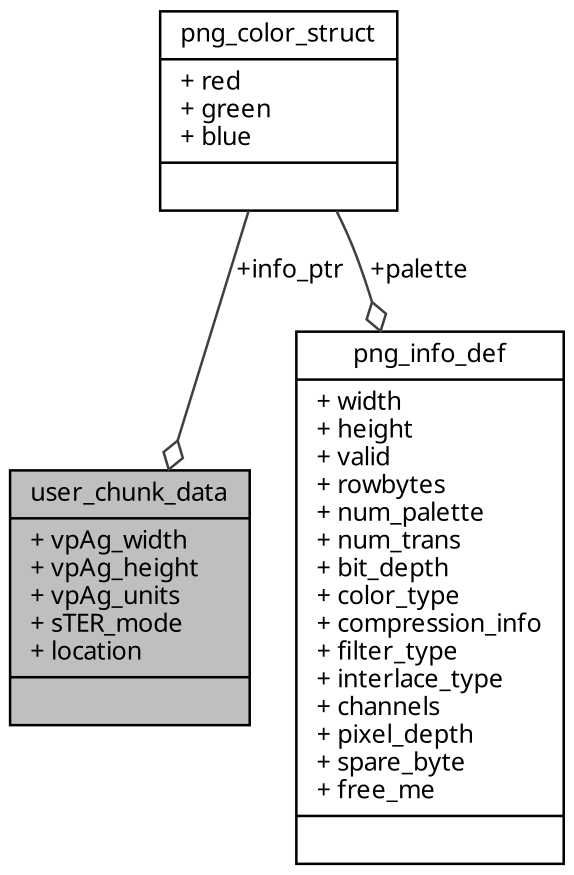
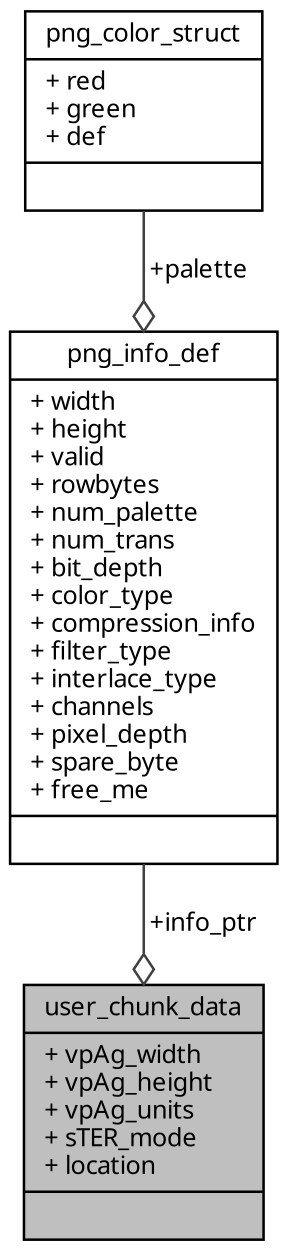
node "png_color_struct": text "+ blue" -> "+ def"
edge "png_color_struct" -> "user_chunk_data": now "png_info_def" -> "user_chunk_data"
